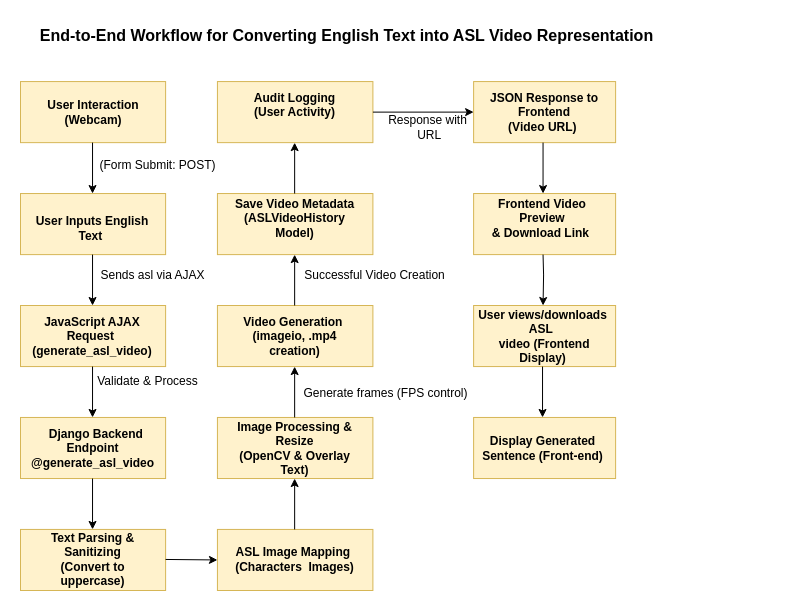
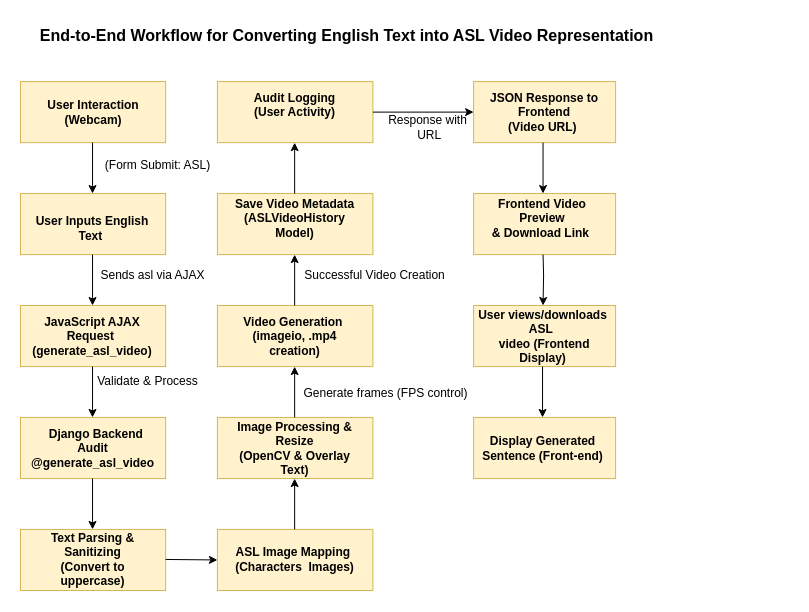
node "(Form Submit: POST)": label "(Form Submit: POST)" -> "(Form Submit: ASL)"
node "Django Backend Endpoint @generate_asl_video": label "Django Backend Endpoint @generate_asl_video" -> "Django Backend Audit @generate_asl_video"
